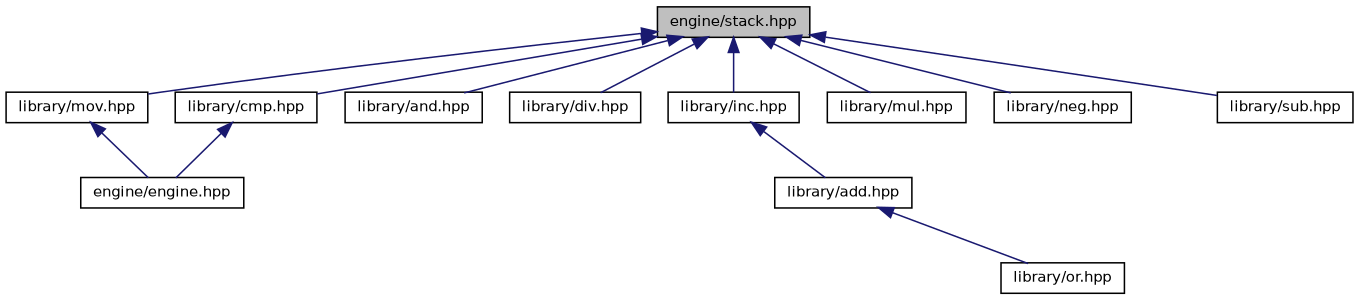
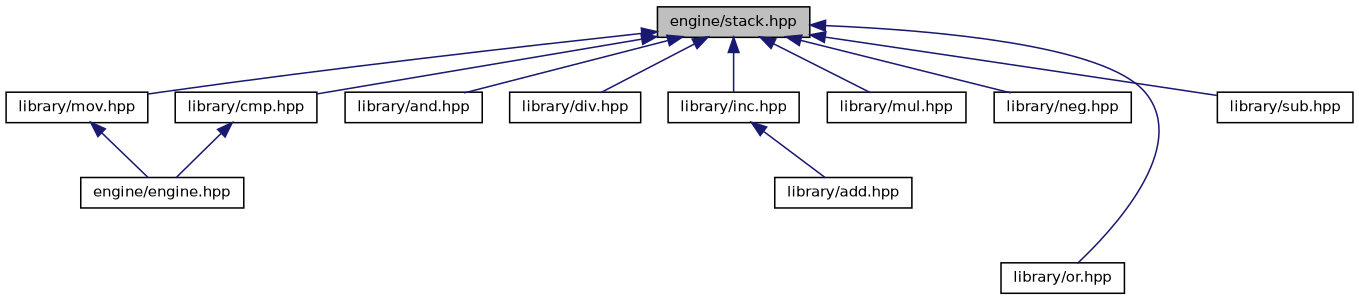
edge "library/or.hpp" -> "library/add.hpp": now "library/or.hpp" -> "engine/stack.hpp"
